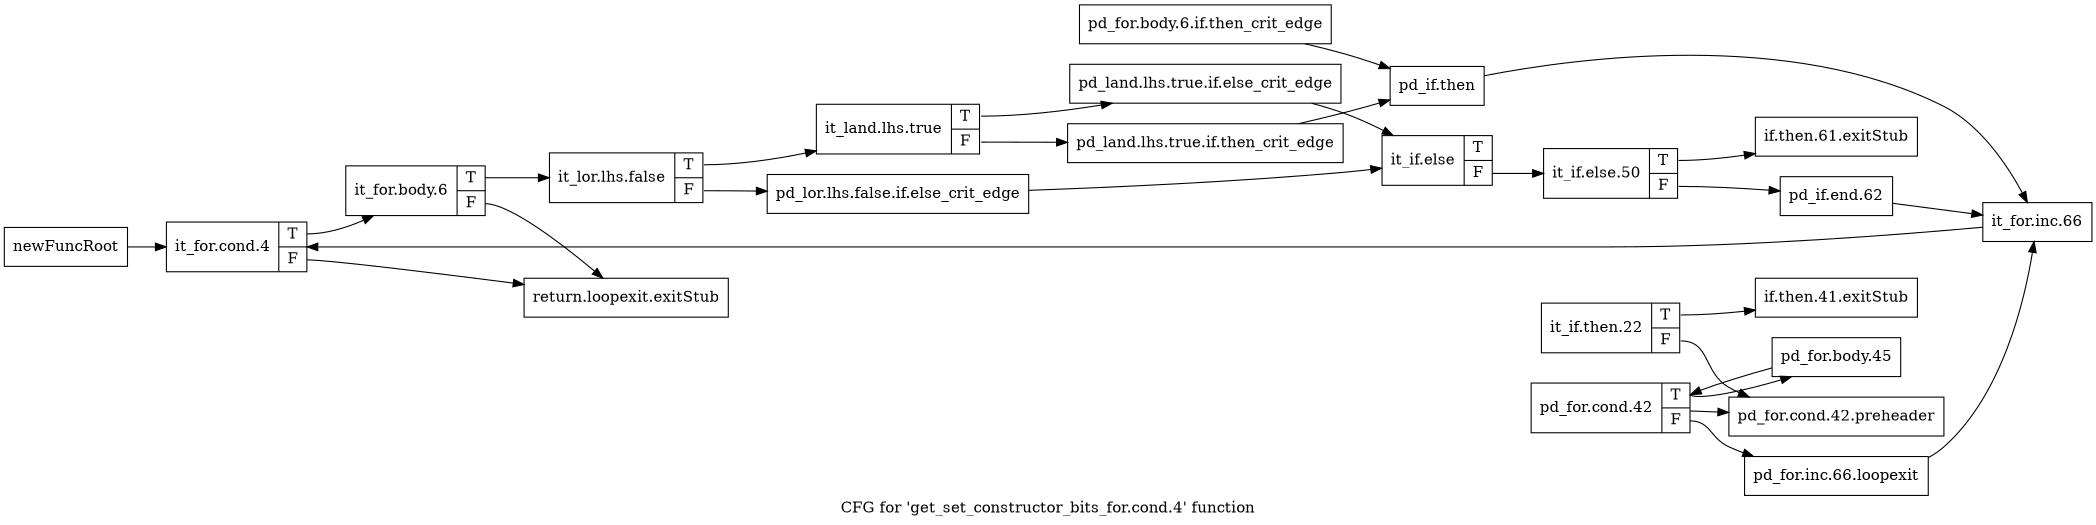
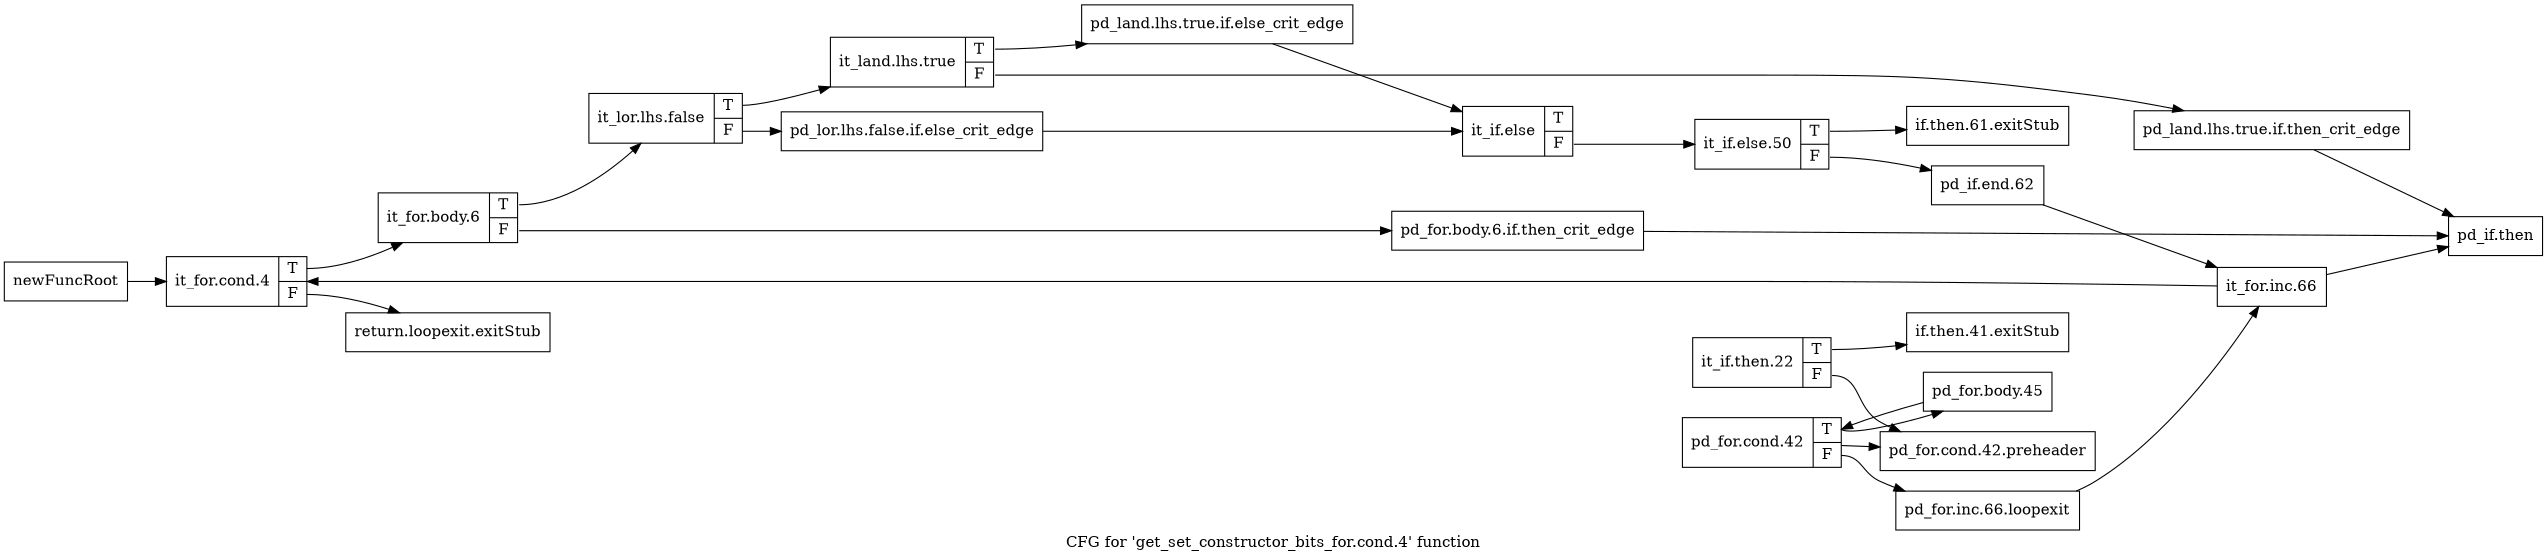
edge "pd_if.then" -> "it_for.inc.66": reversed
edge "it_for.body.6" -> "return.loopexit.exitStub": now "it_for.body.6" -> "pd_for.body.6.if.then_crit_edge"
